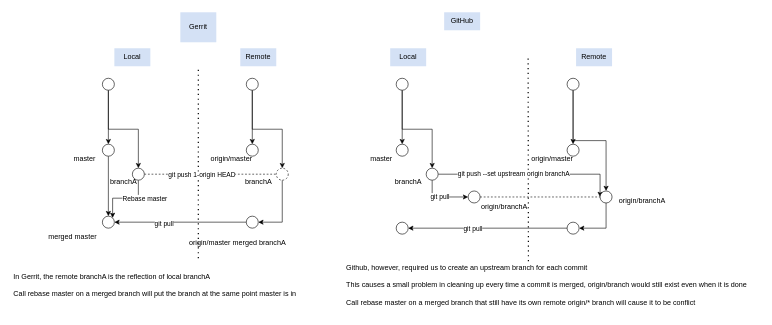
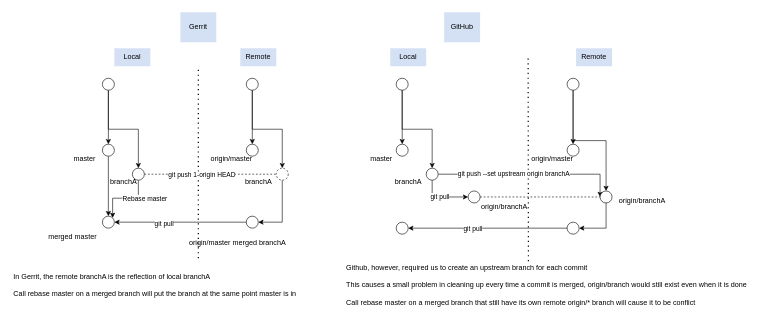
node "GitHub": size 36x18 -> 36x30
